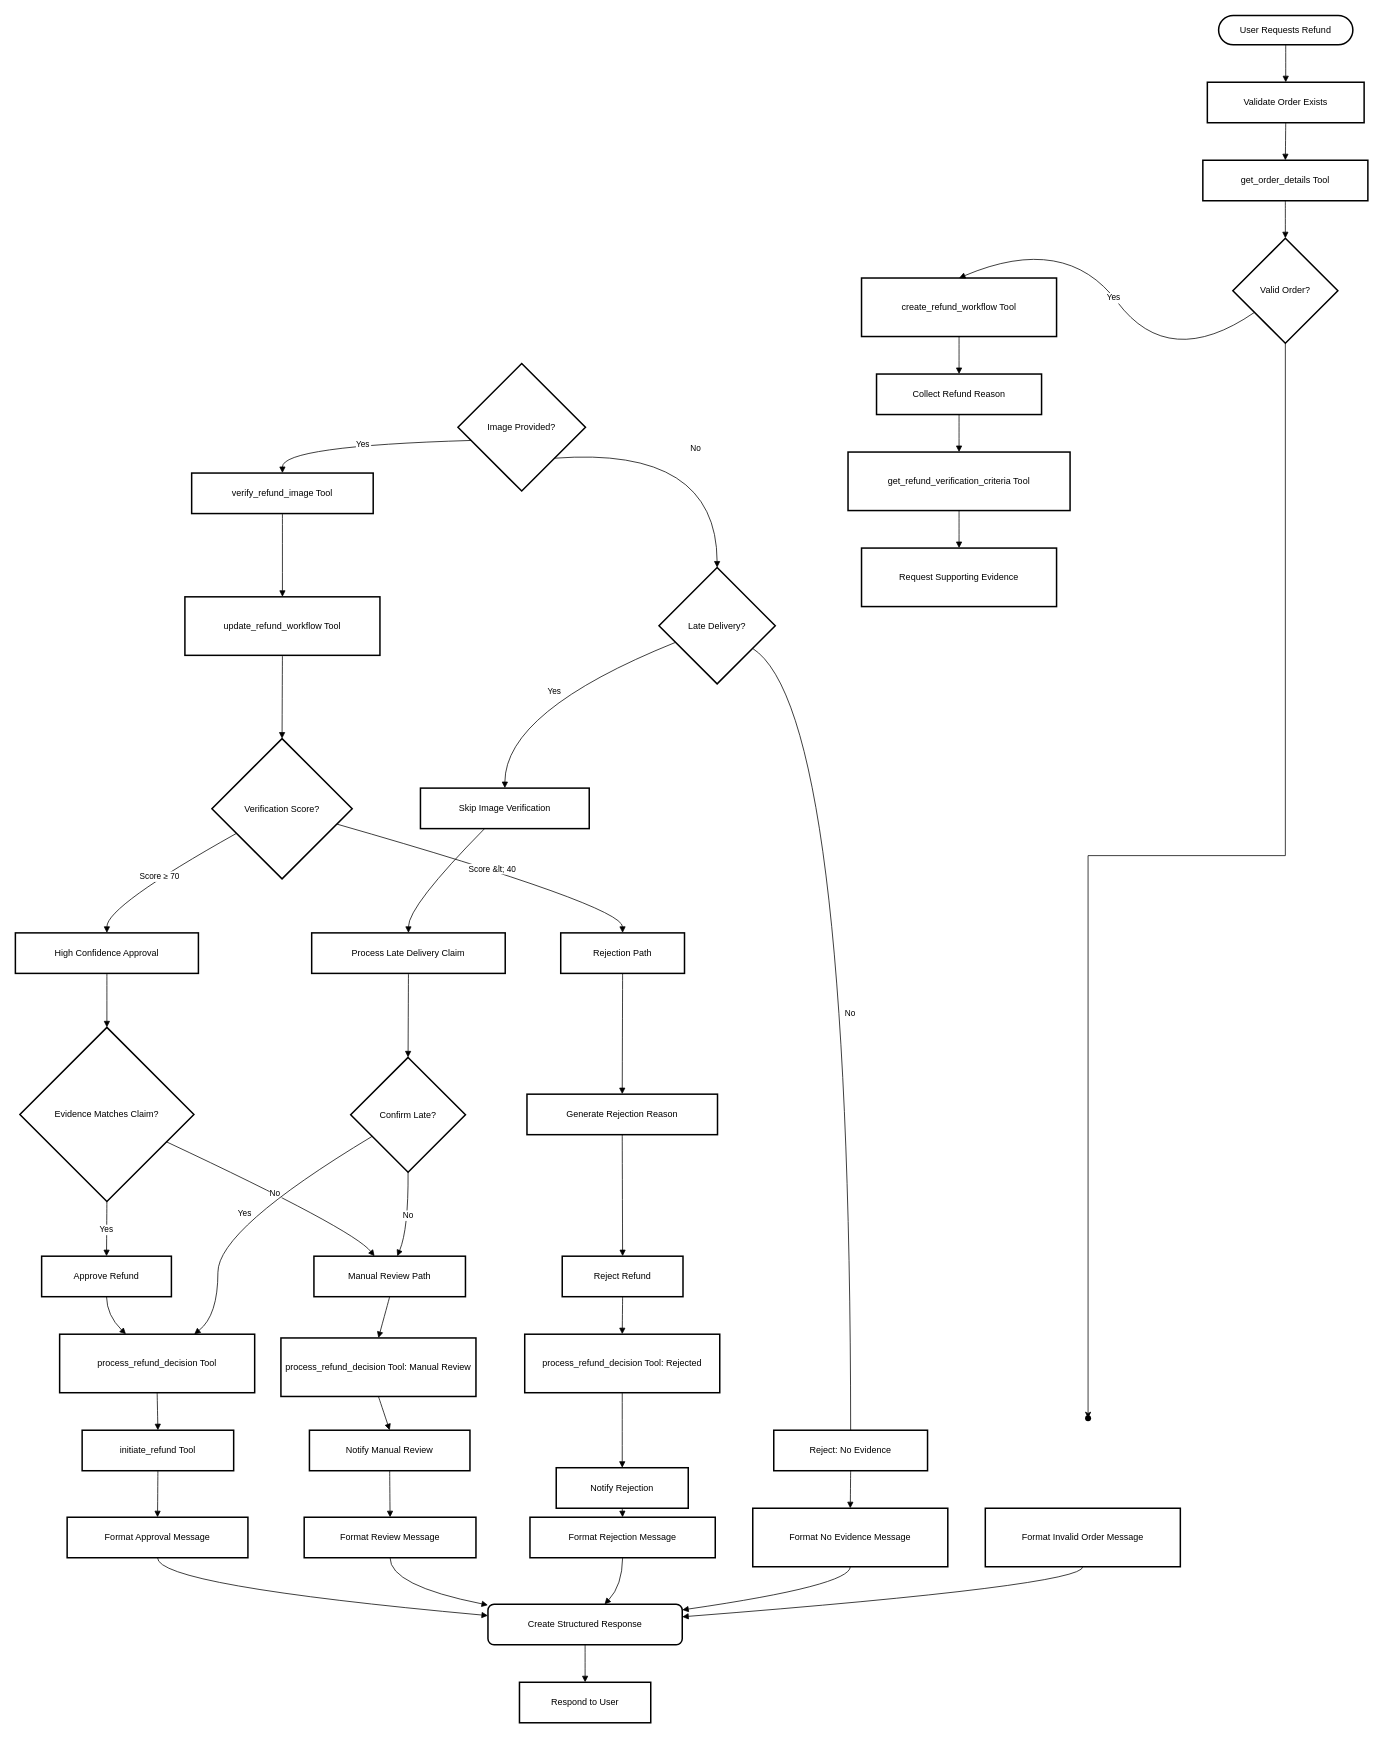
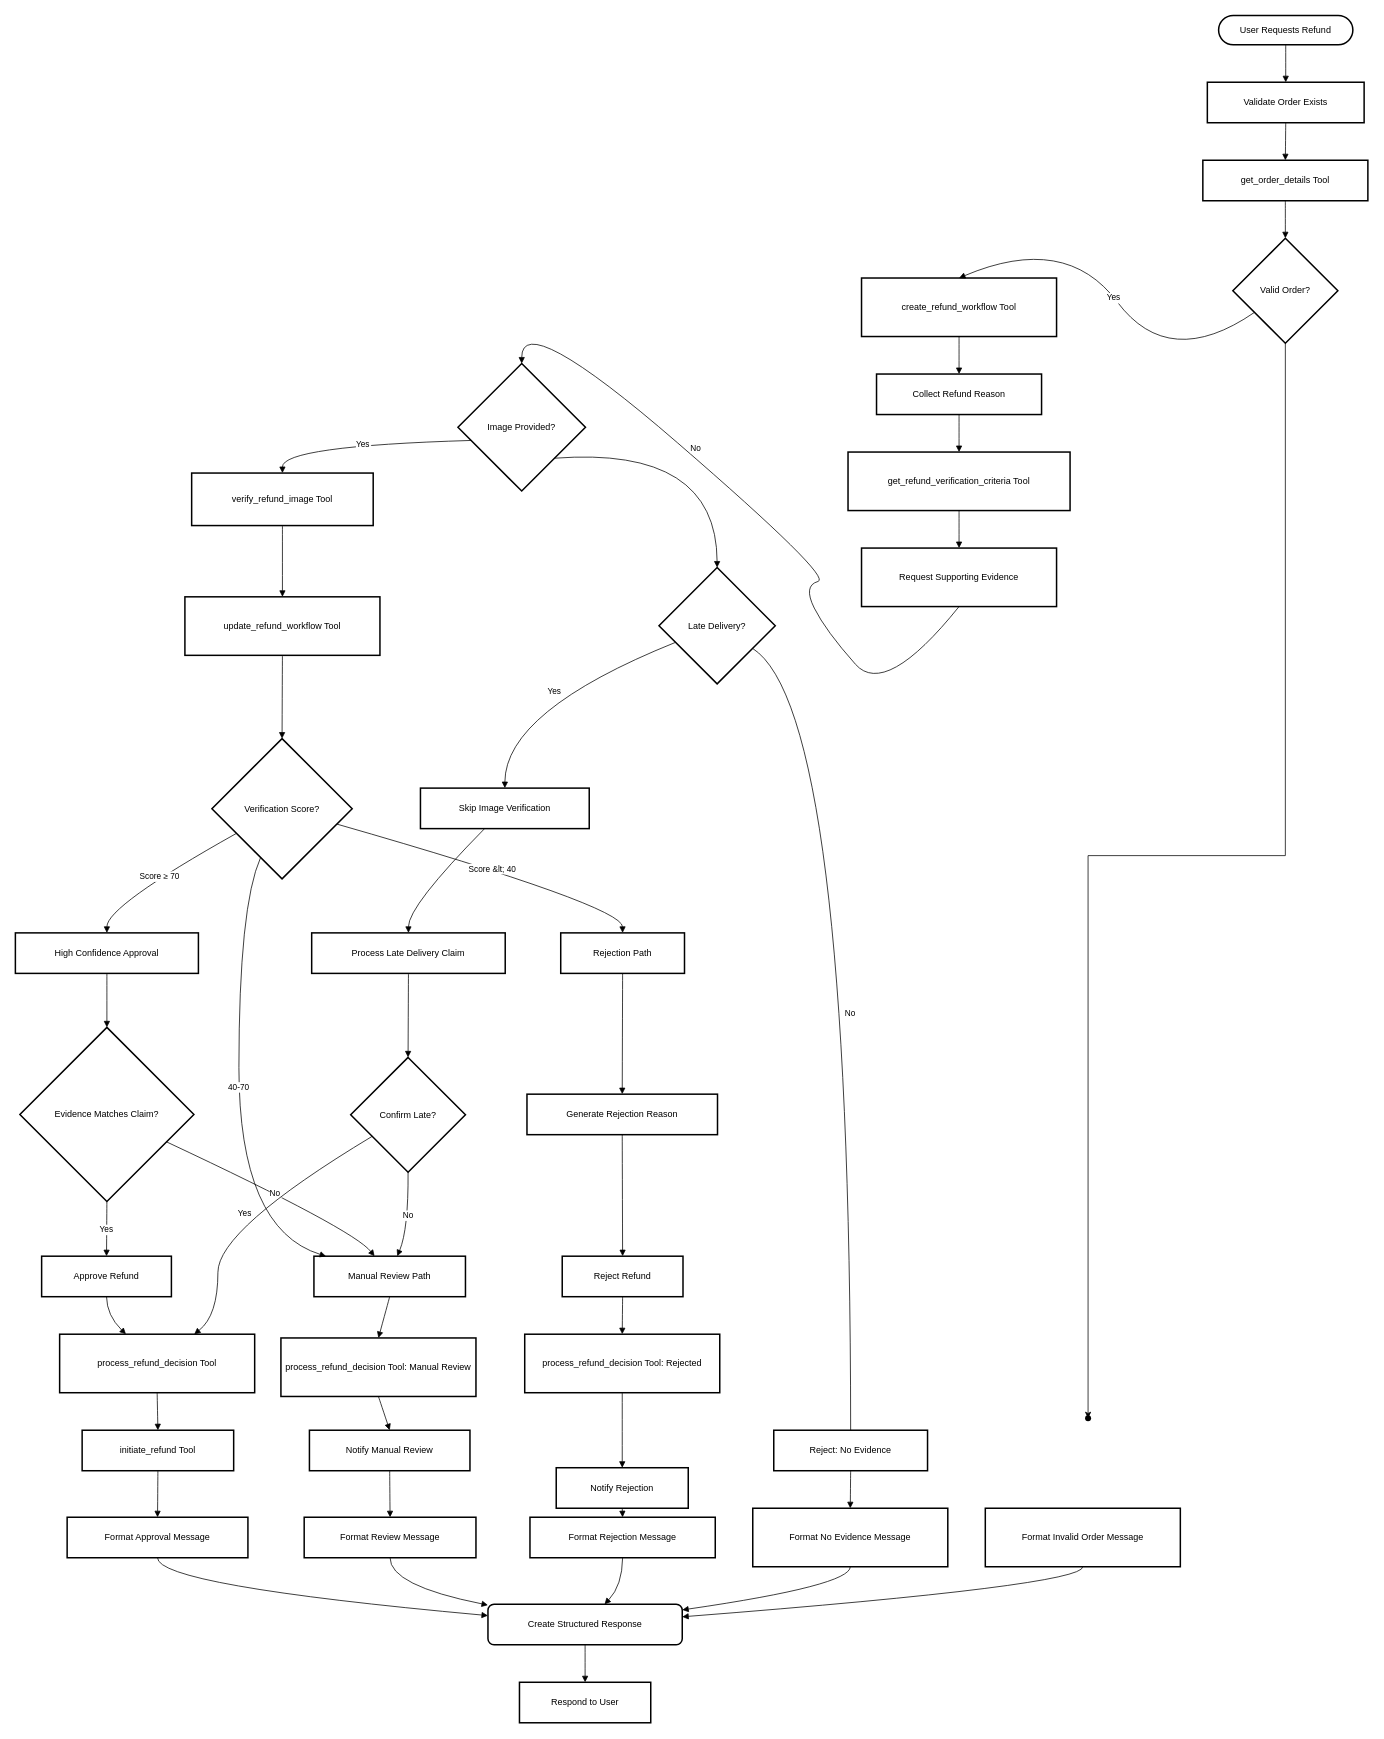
edge "Request Supporting Evidence" -> "Image Provided?": added
node "verify_refund_image Tool": size 182x41 -> 182x53
edge "Verification Score?" -> "Manual Review Path": added, label "40-70"
